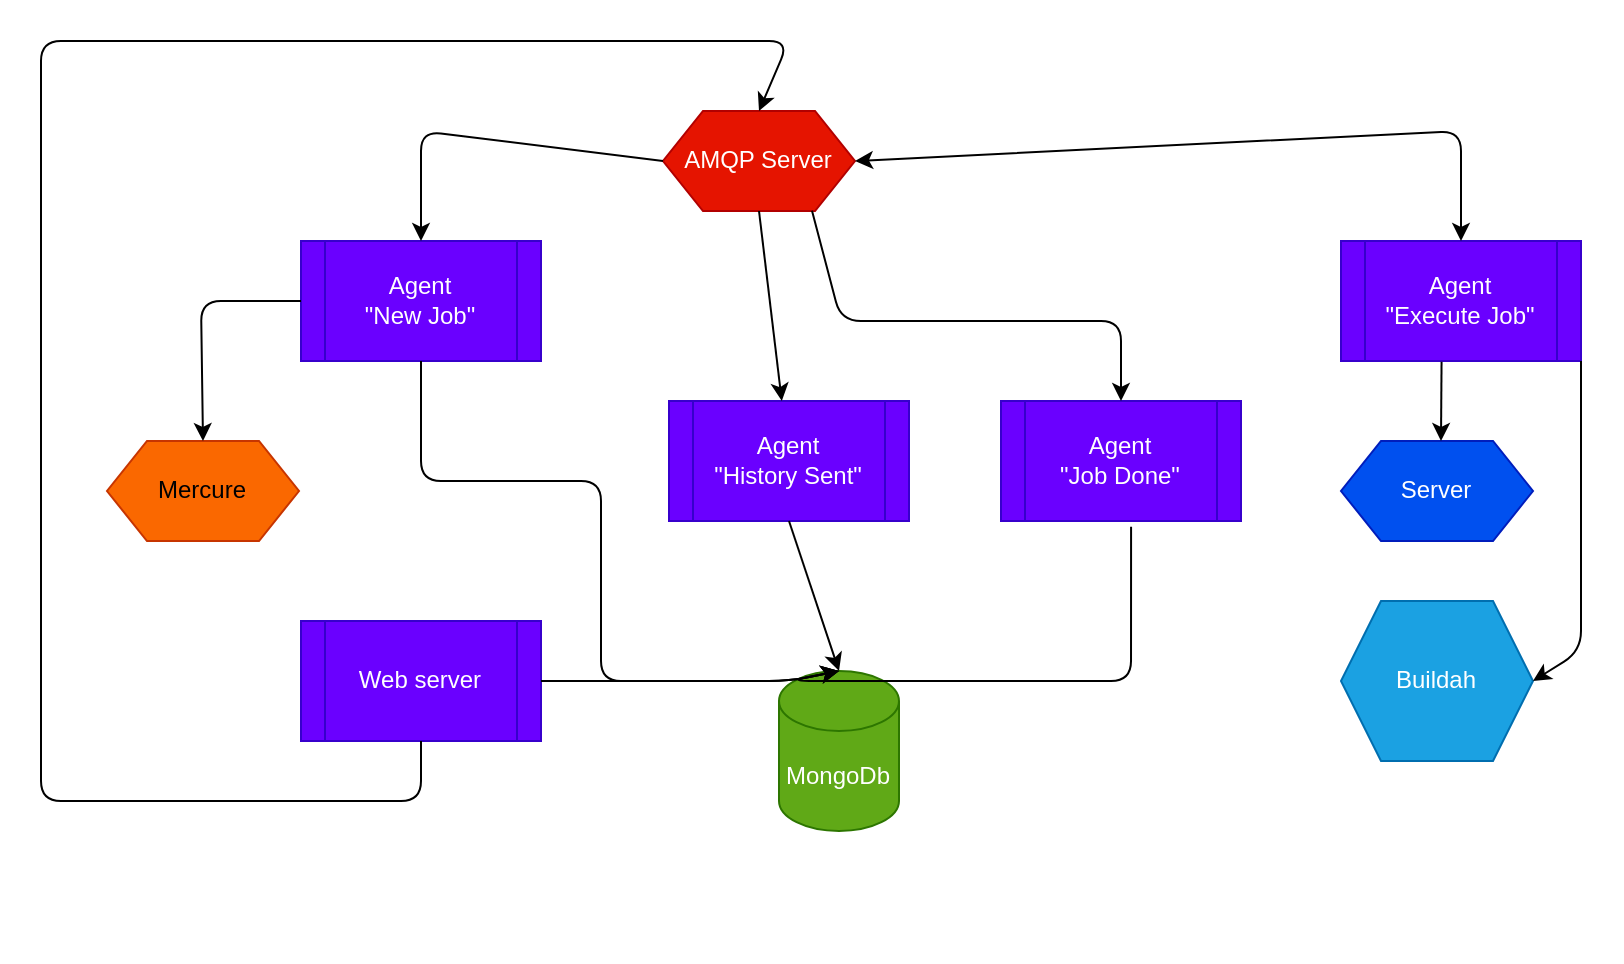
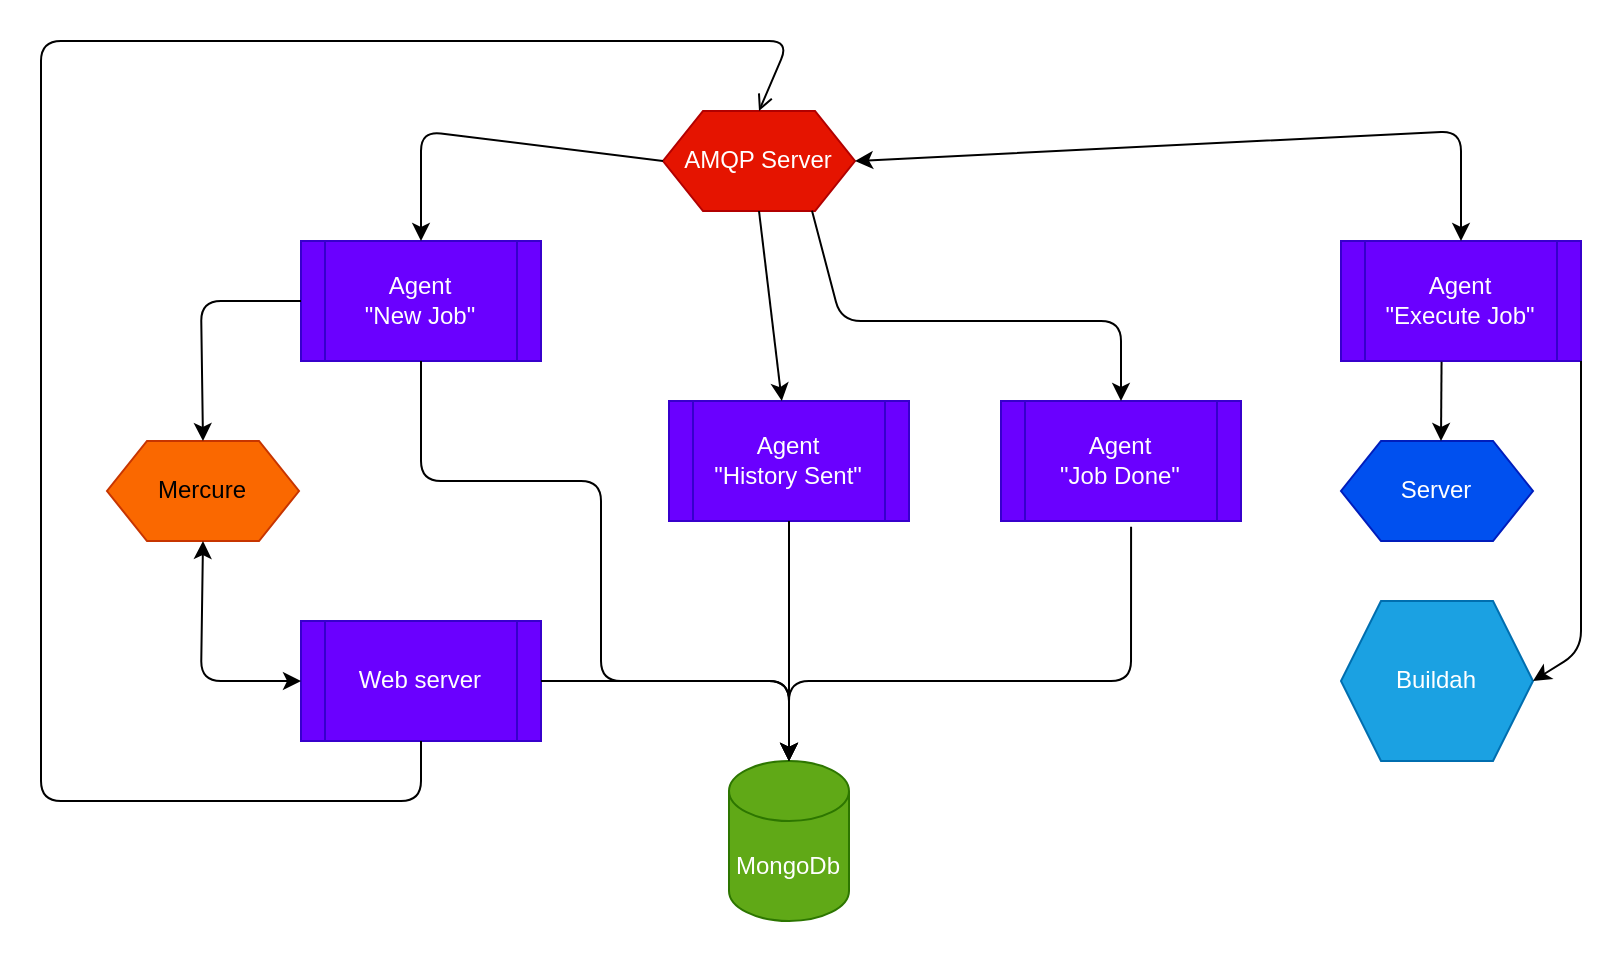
edge "Web server" -> "AMQP Server": arrowhead classic -> open
edge "Mercure" -- "Web server": added
node "MongoDb": moved (839, 751) -> (789, 841)
